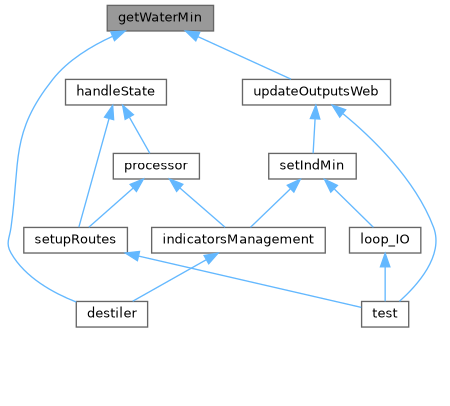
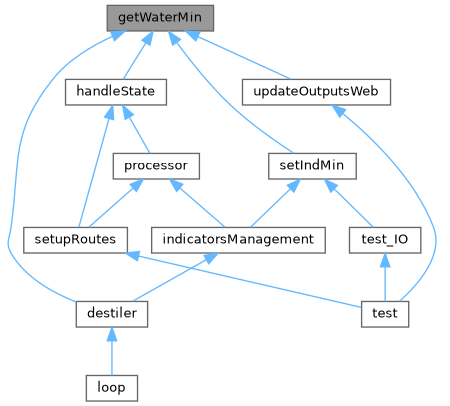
edge "handleState" -> "getWaterMin": added
edge "setIndMin" -> "updateOutputsWeb": now "setIndMin" -> "getWaterMin"
node "loop_IO": label "loop_IO" -> "test_IO"
node "loop": added
